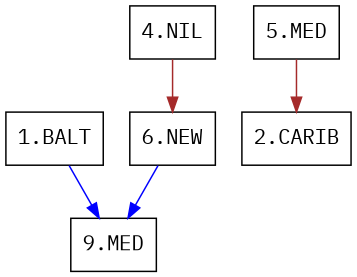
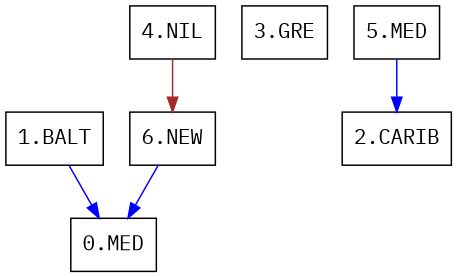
node "3.GRE": added
edge "5.MED" -> "2.CARIB": color brown -> blue
node "9.MED": label "9.MED" -> "0.MED"
